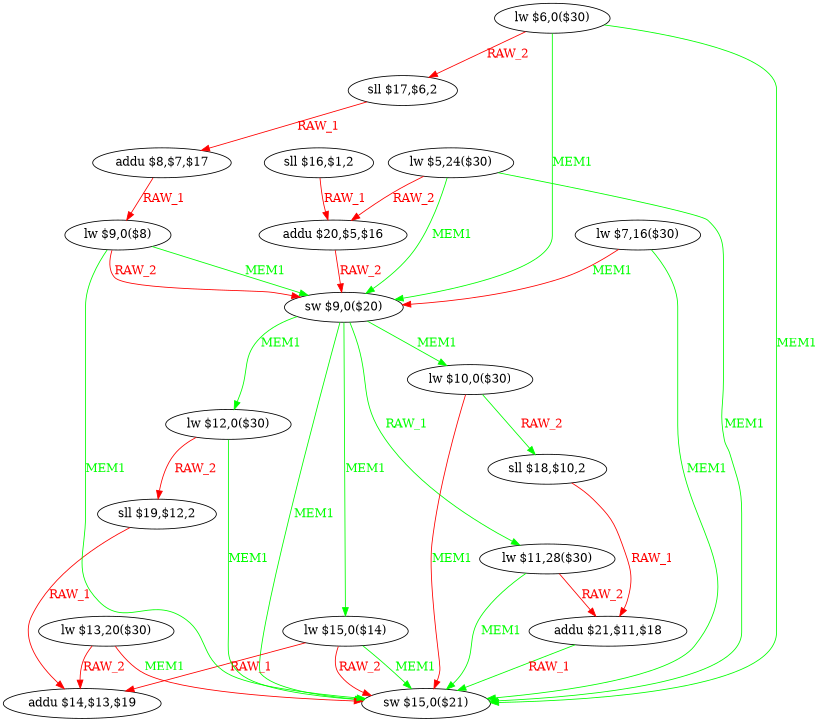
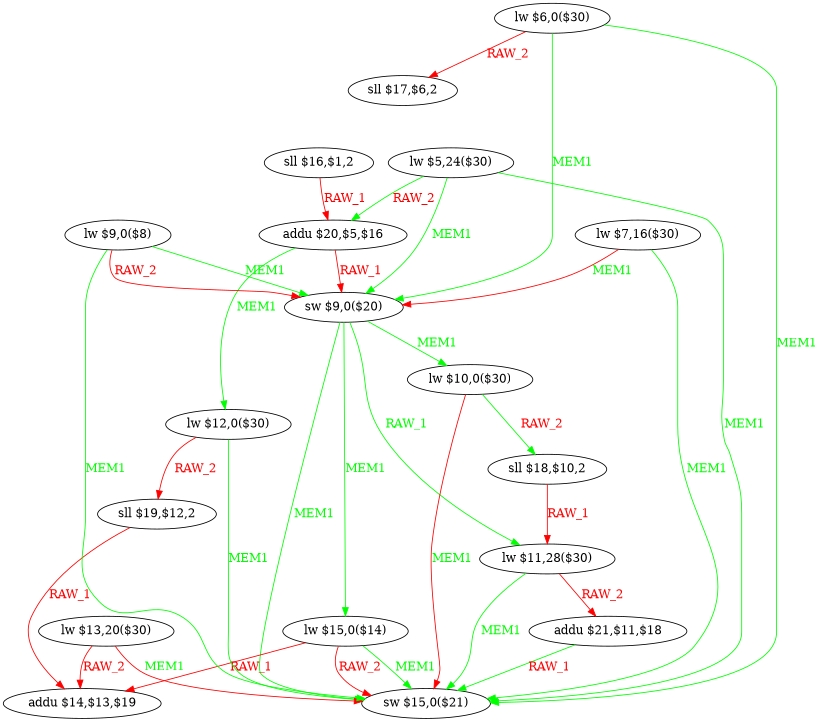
node "addu $8,$7,$17": removed
edge "lw $5,24($30)" -> "addu $20,$5,$16": color red -> green
edge "addu $20,$5,$16" -> "sw $9,0($20)": label "RAW_2" -> "RAW_1"
edge "sw $9,0($20)" -> "lw $12,0($30)": now "addu $20,$5,$16" -> "lw $12,0($30)"
edge "sll $18,$10,2" -> "addu $21,$11,$18": now "sll $18,$10,2" -> "lw $11,28($30)"
